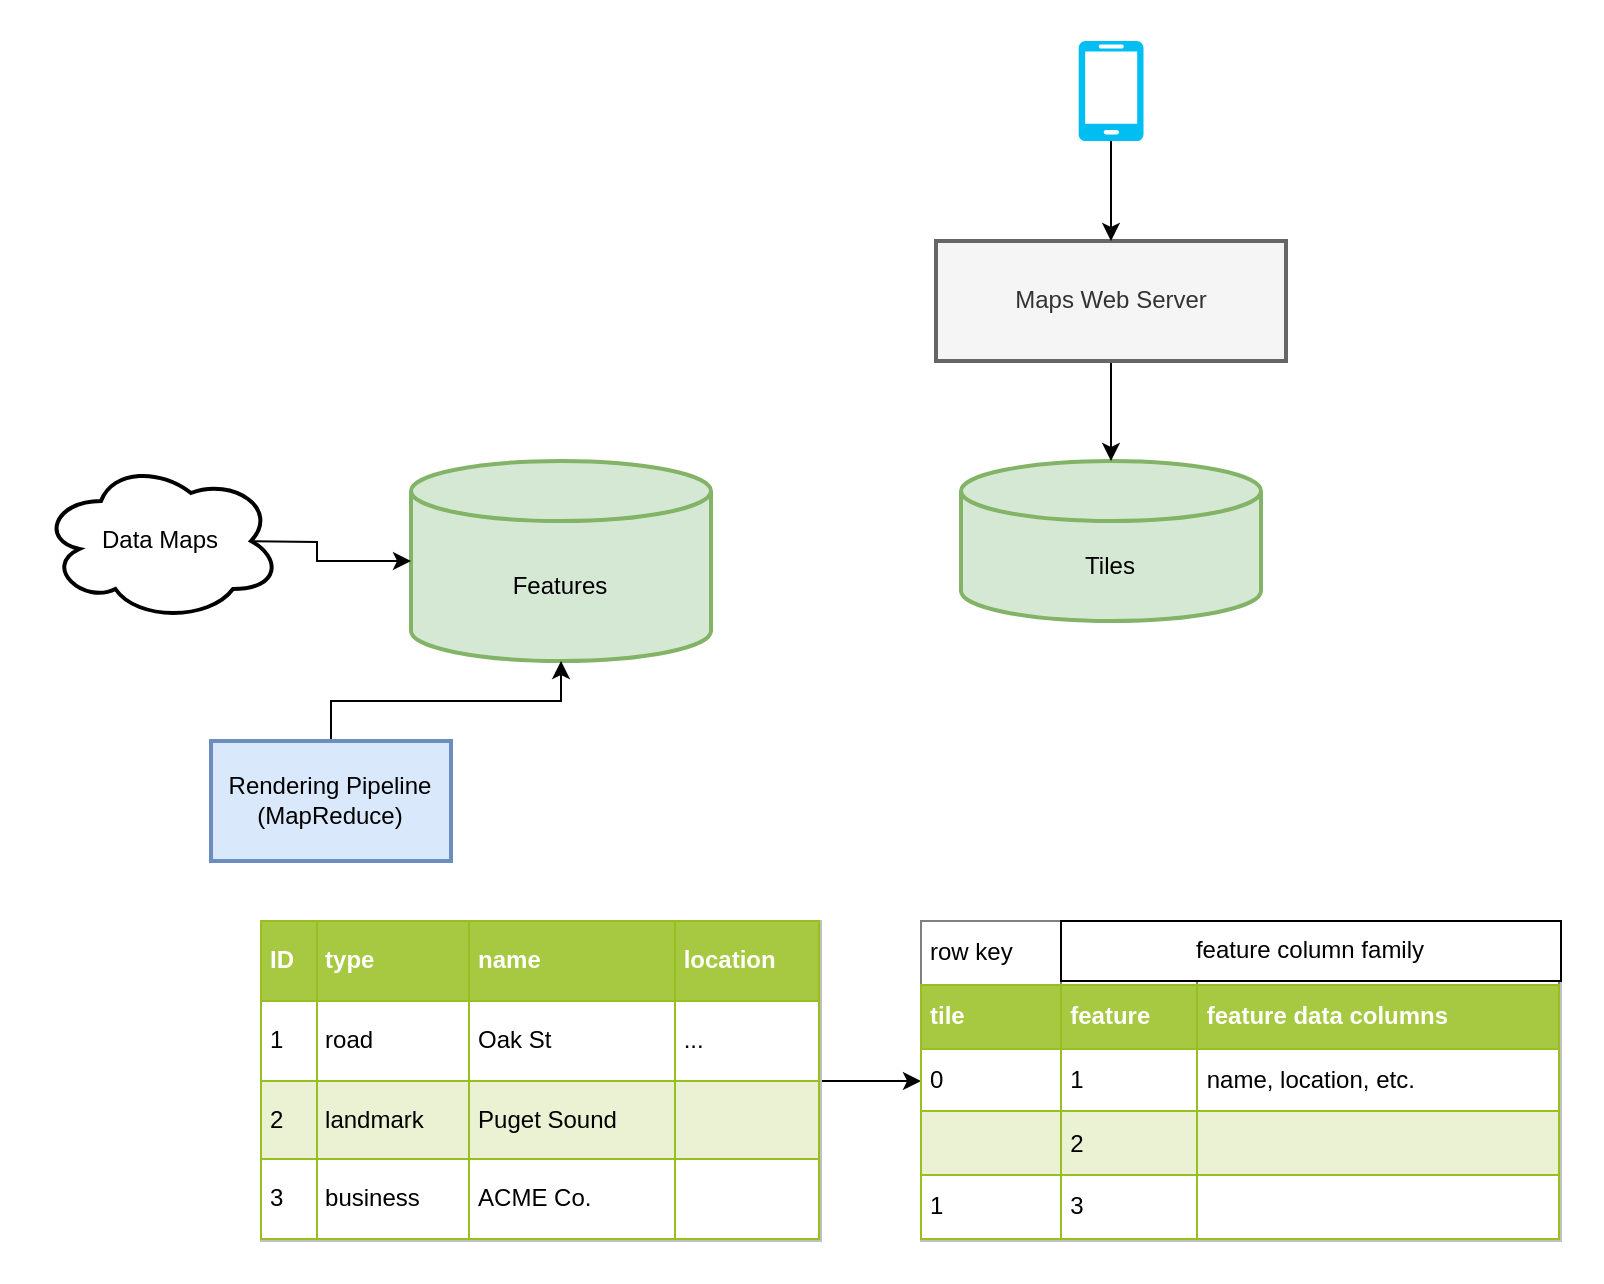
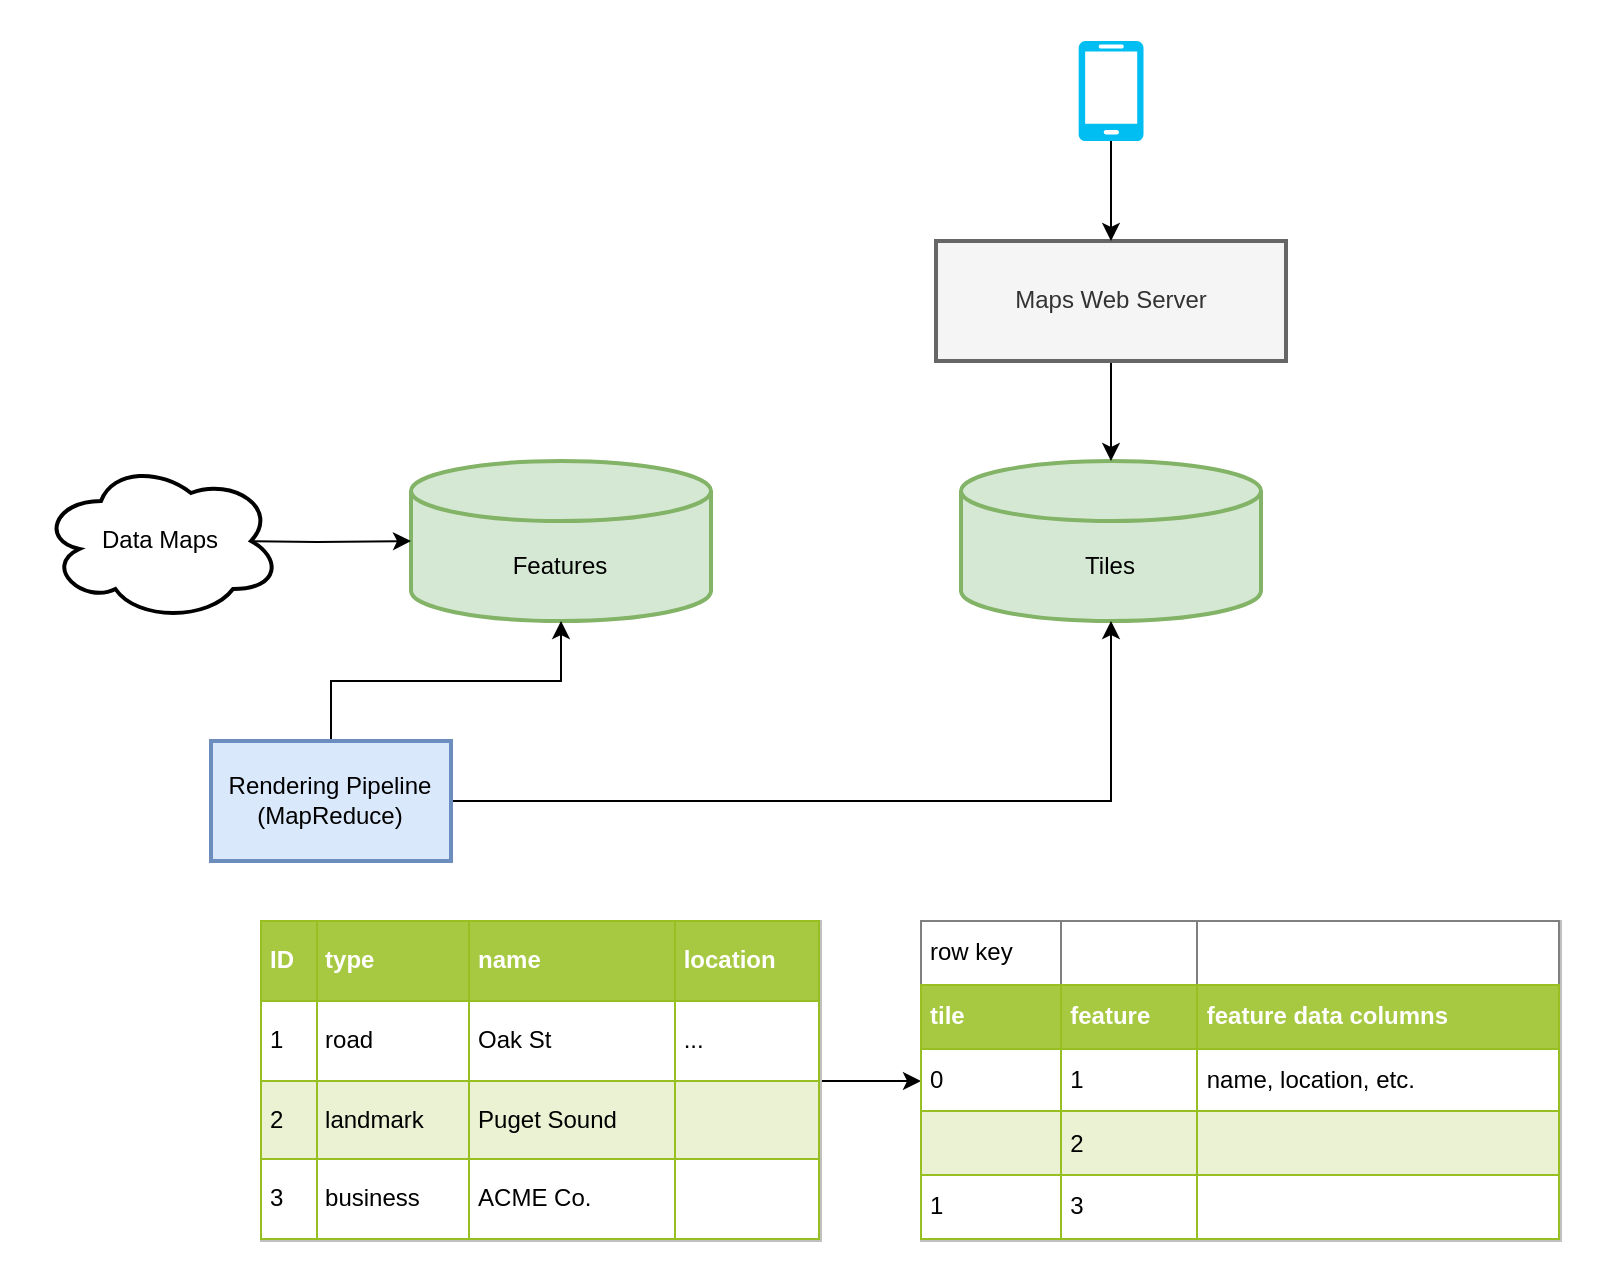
node "Features": size 300x200 -> 300x160
edge "Rendering Pipeline (MapReduce)" -> "Tiles": added
node "feature column family": removed
